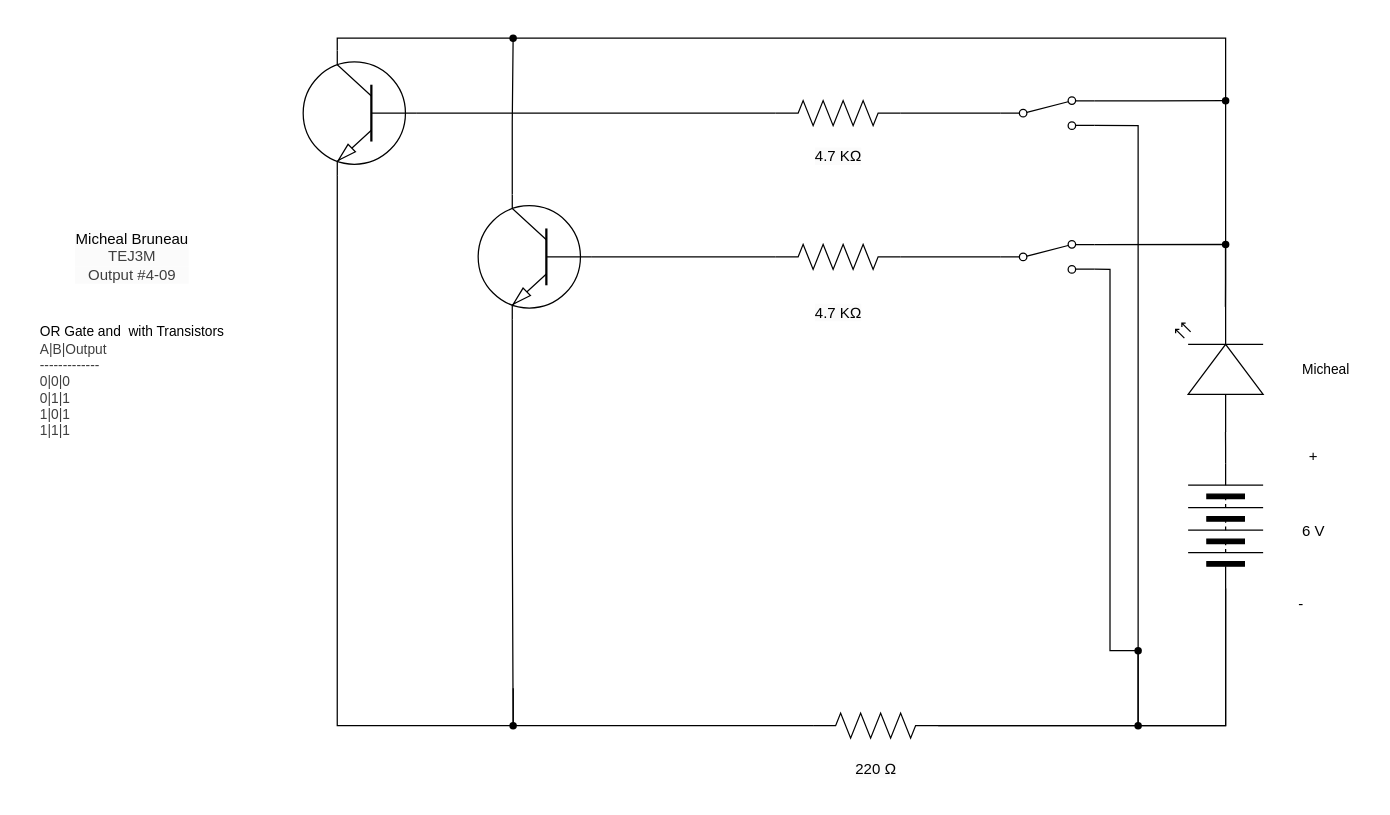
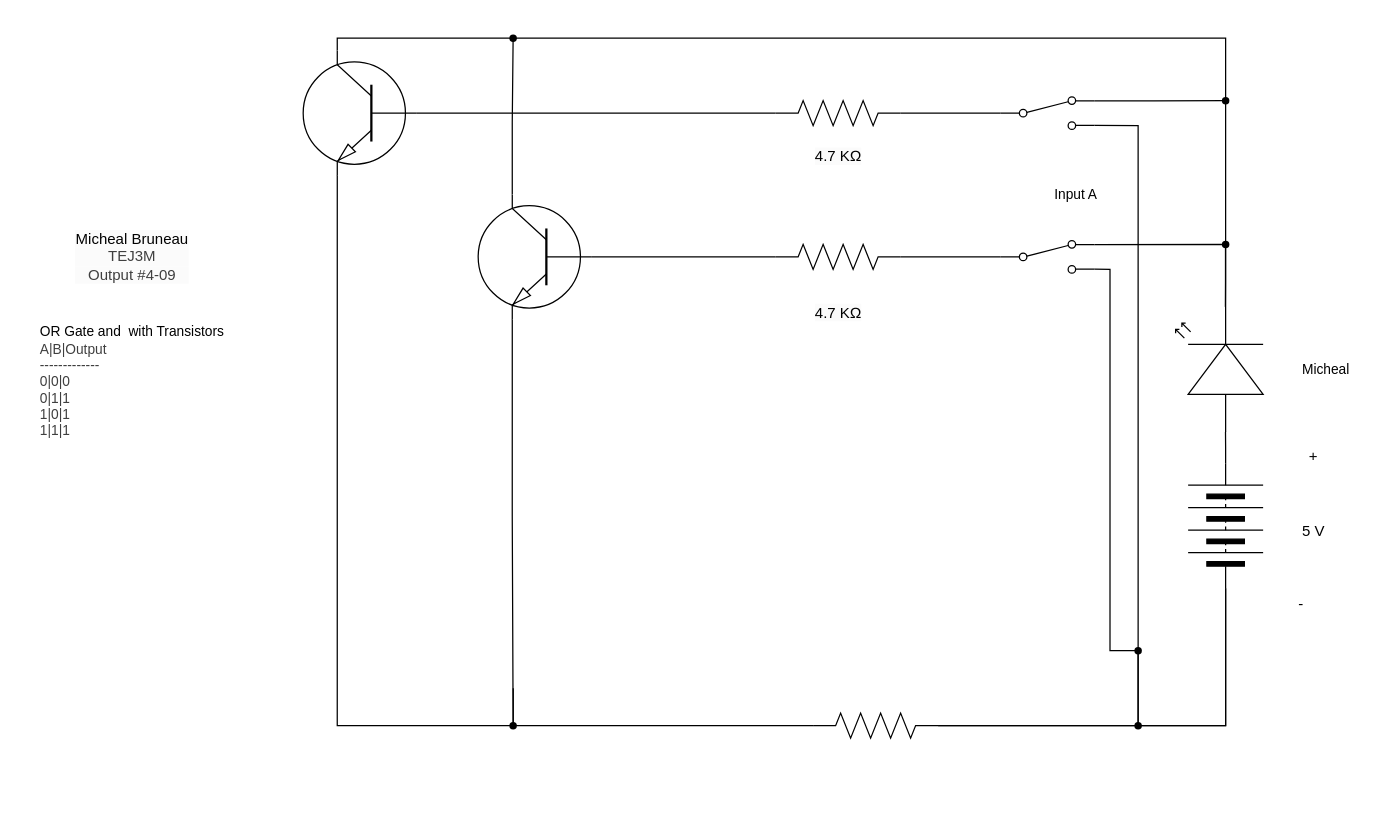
node "Input A": added
node "6 V": label "6 V" -> "5 V"
node "220 Ω": removed
